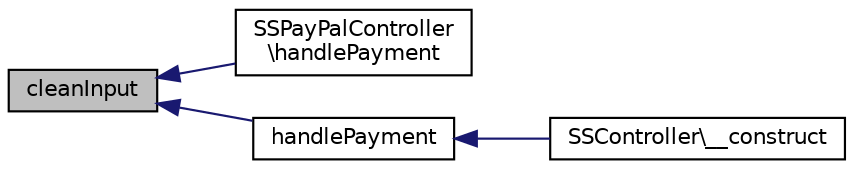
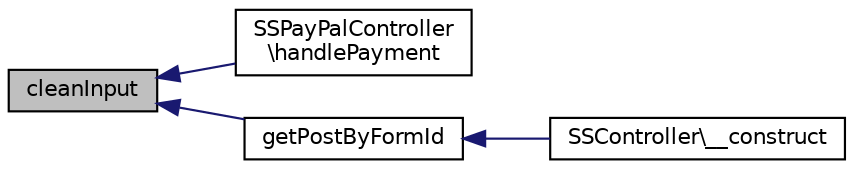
node "handlePayment": label "handlePayment" -> "getPostByFormId"
